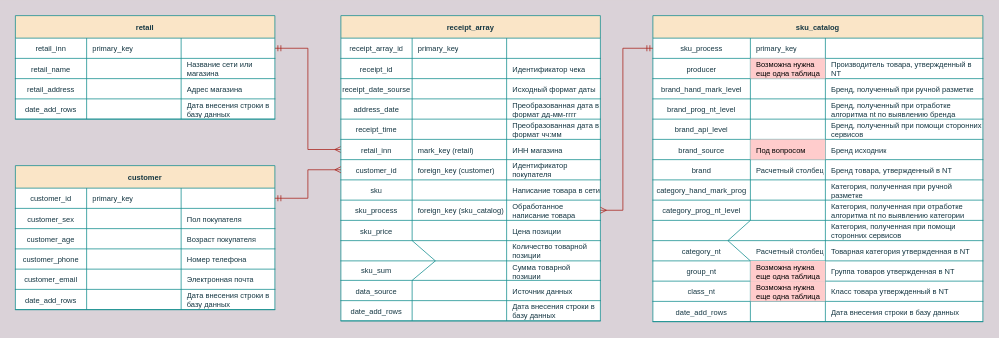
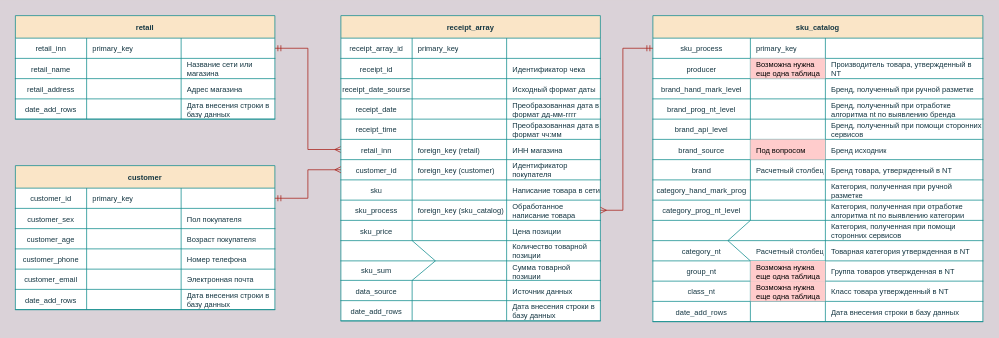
node "address_date": label "address_date" -> "receipt_date"
node "mark_key (retail)": label "mark_key (retail)" -> "foreign_key (retail)"
